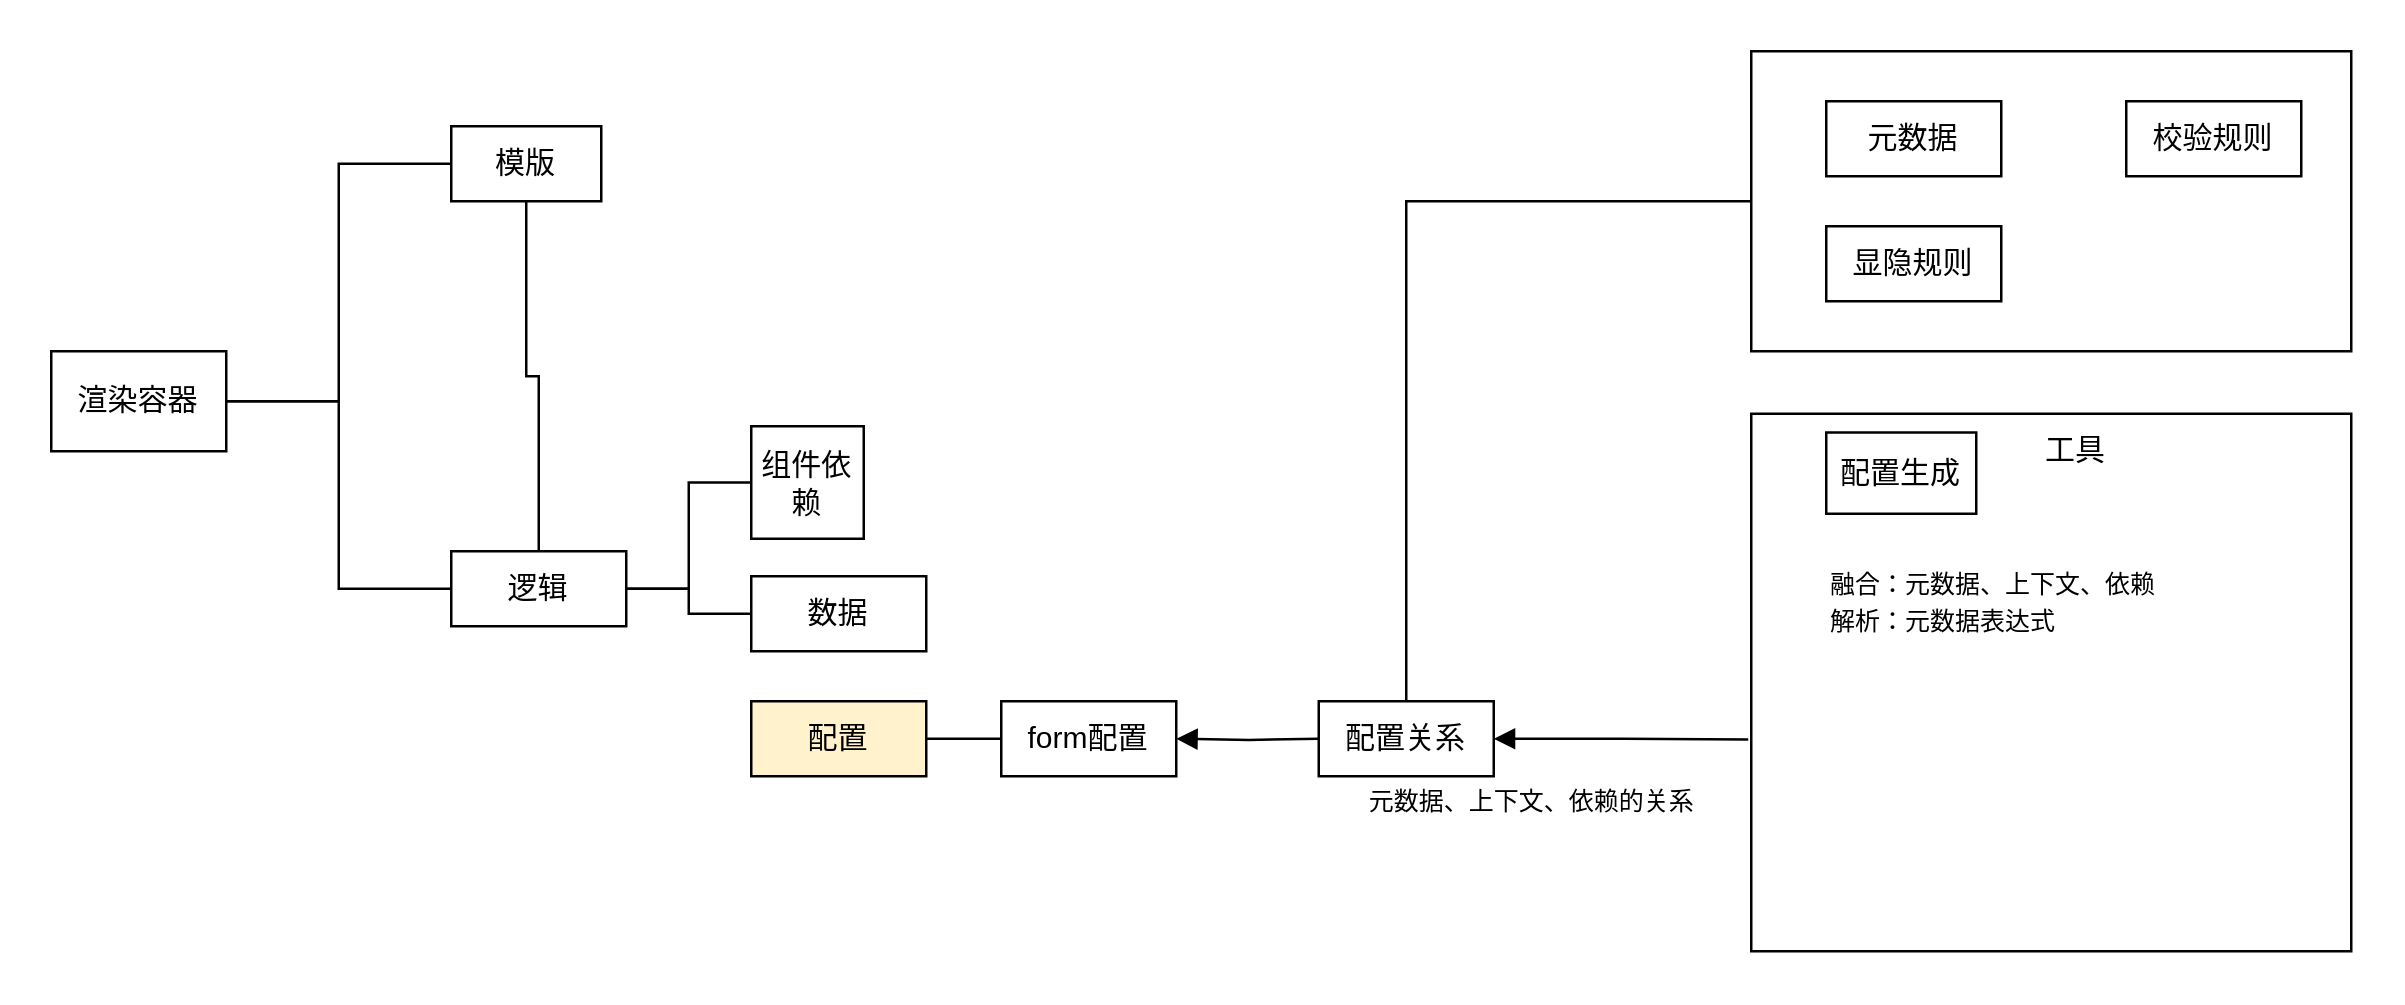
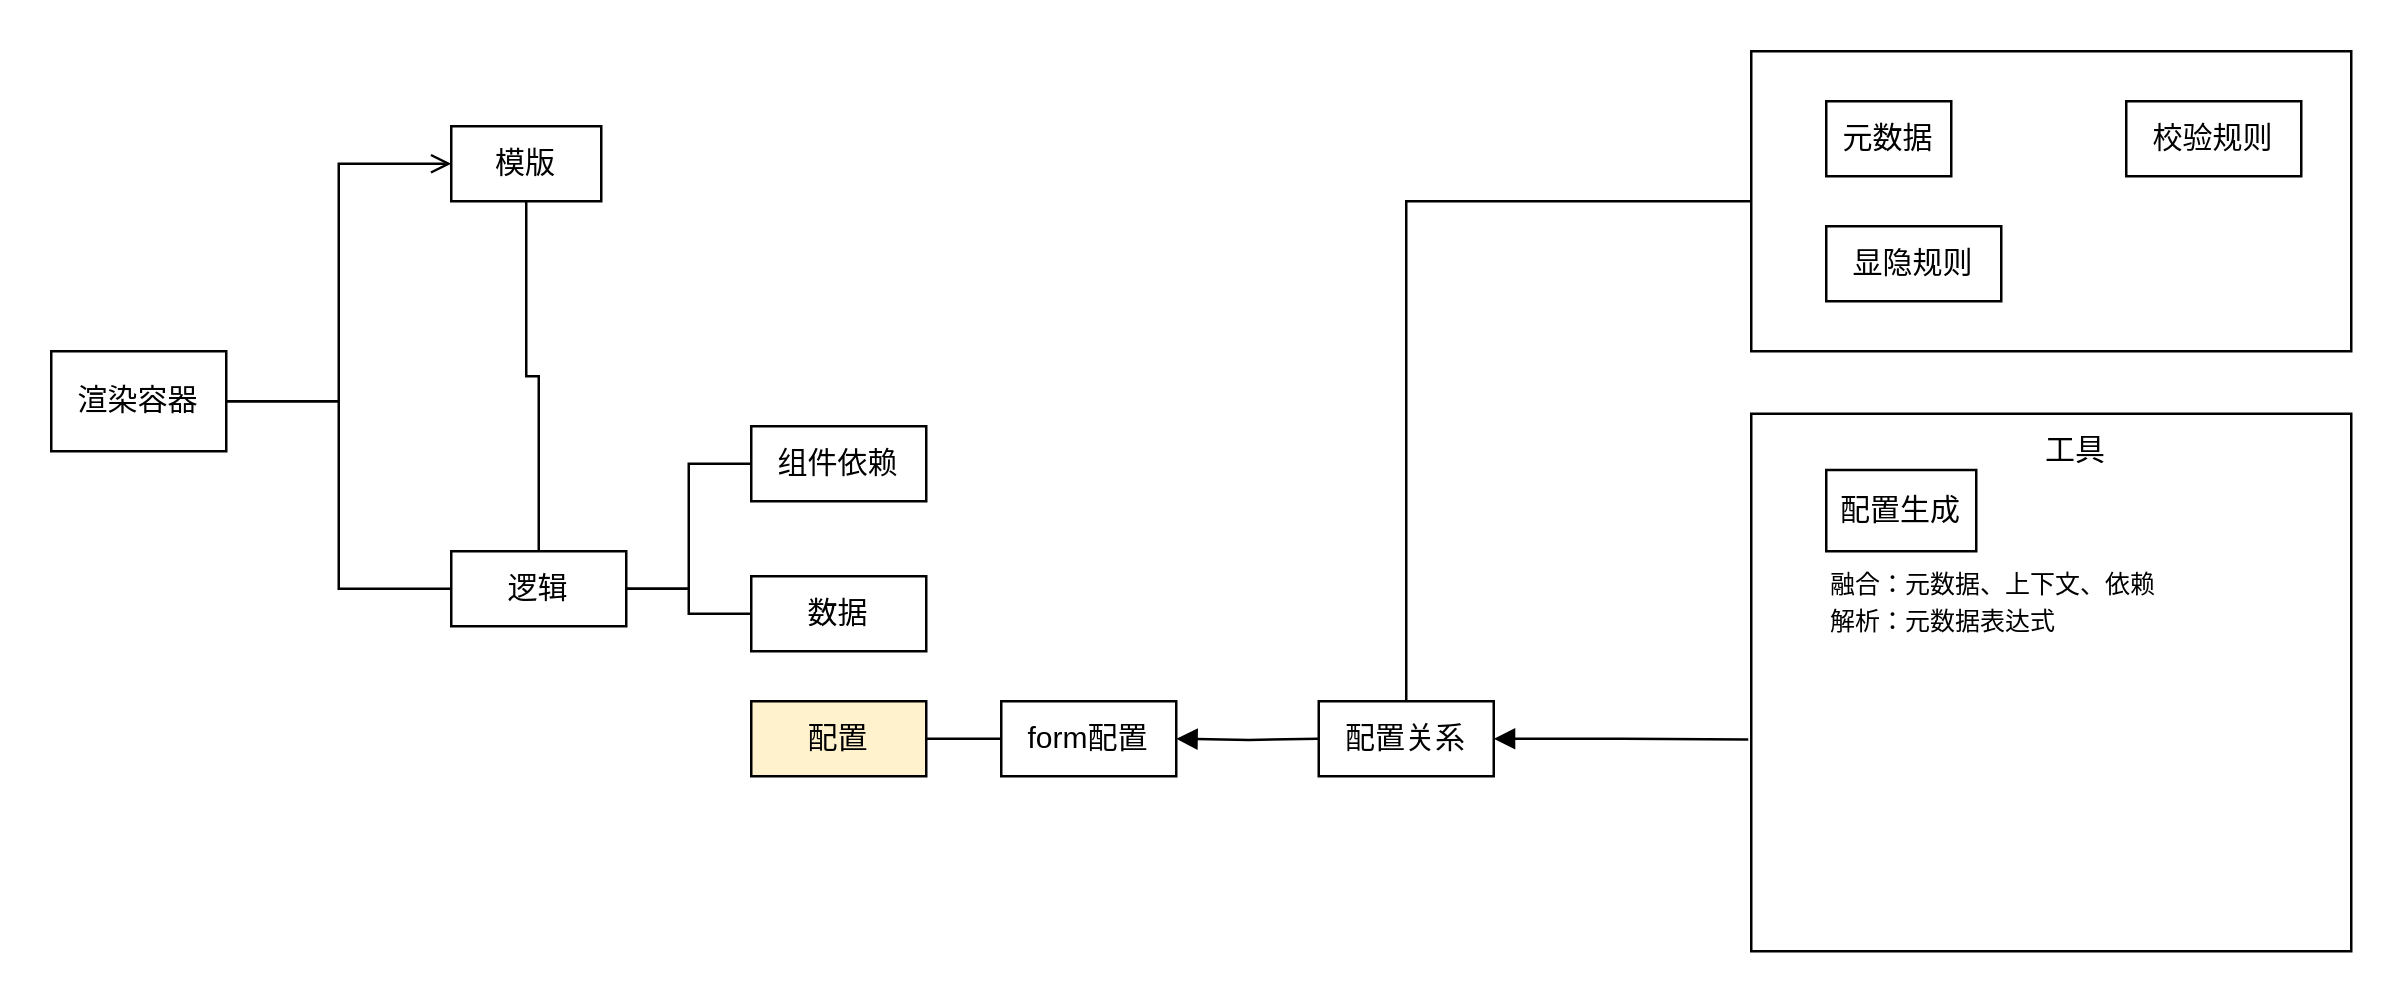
node "元数据": size 175x75 -> 125x75
edge "模版" -- "渲染容器": arrowhead none -> open
node "配置生成": moved (1901, 473) -> (1901, 511)
node "组件依赖": size 113x113 -> 175x75
node "元数据、上下文、依赖的关系": removed
